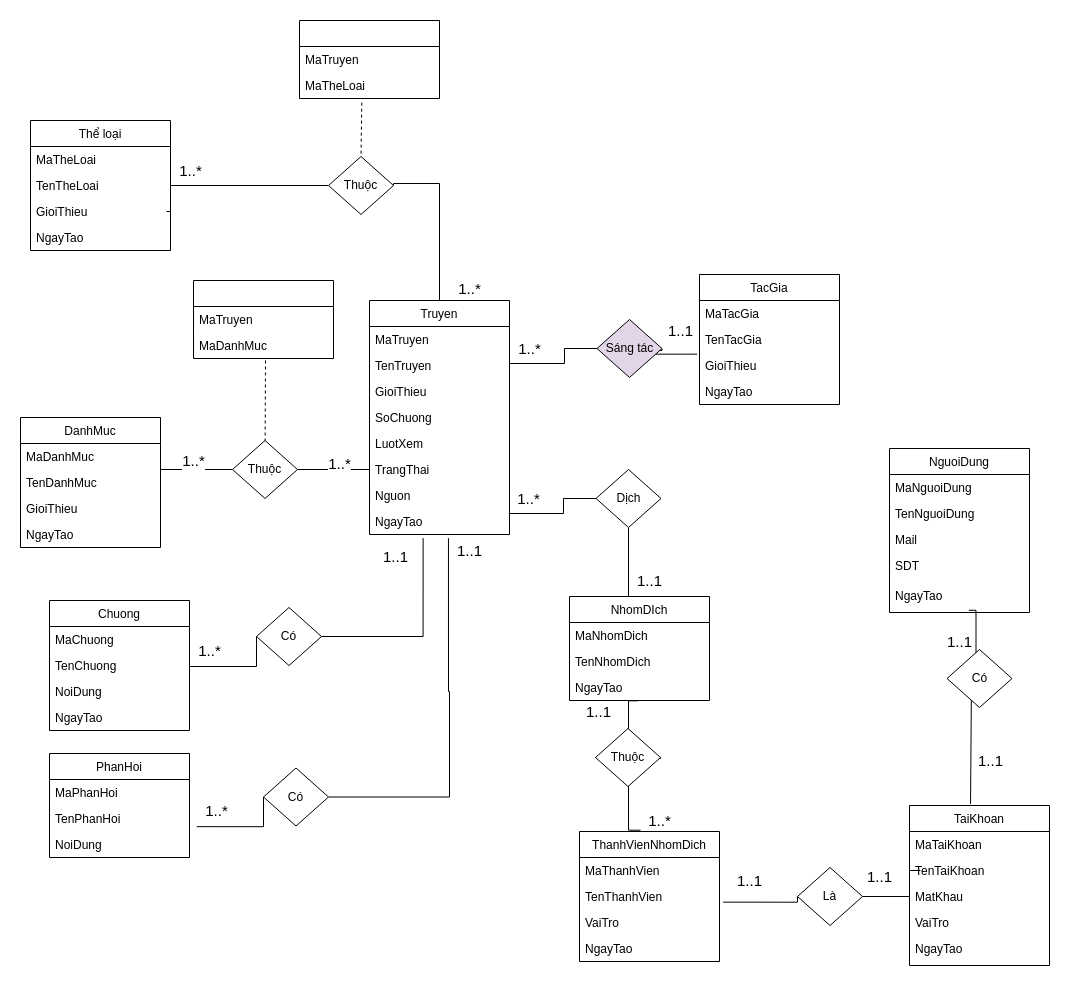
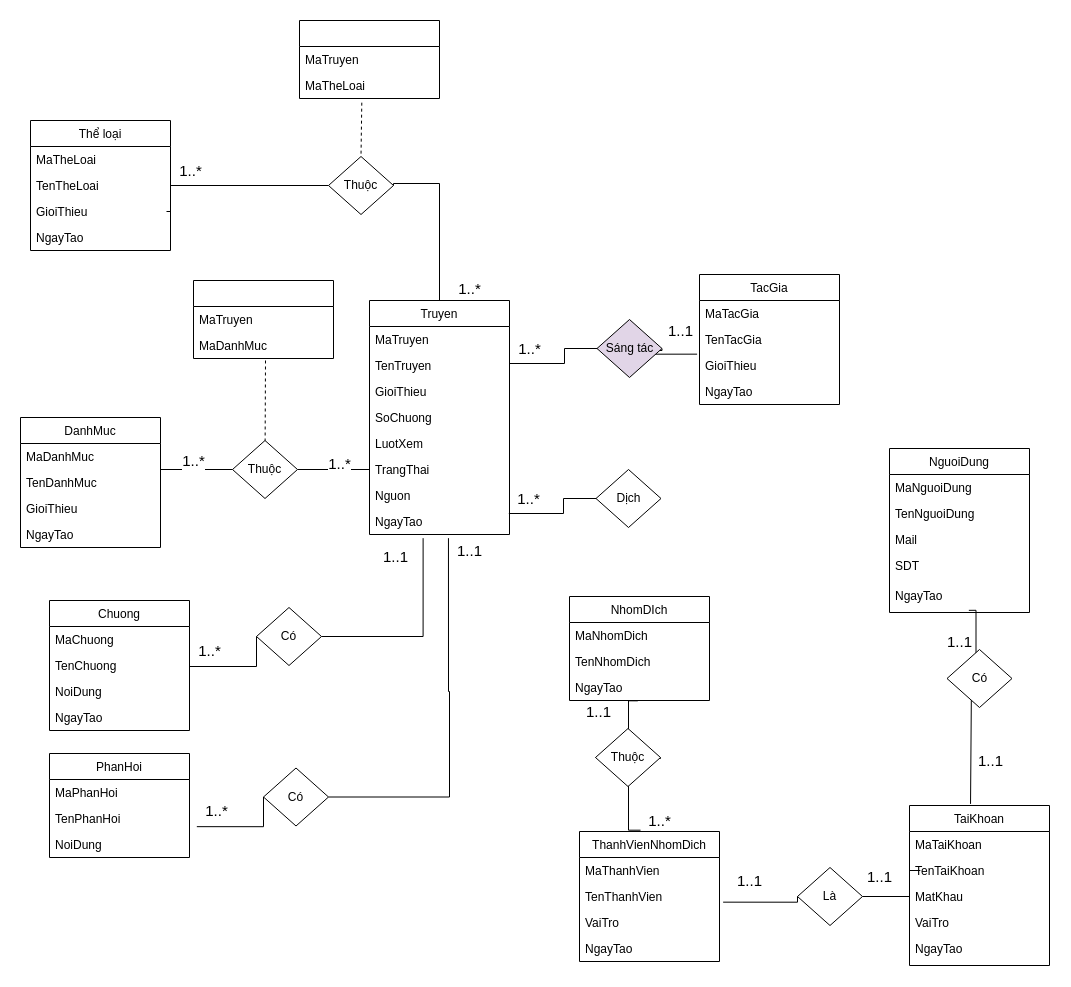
edge "Dịch" -- "NhomDIch": removed, label "1..1"
